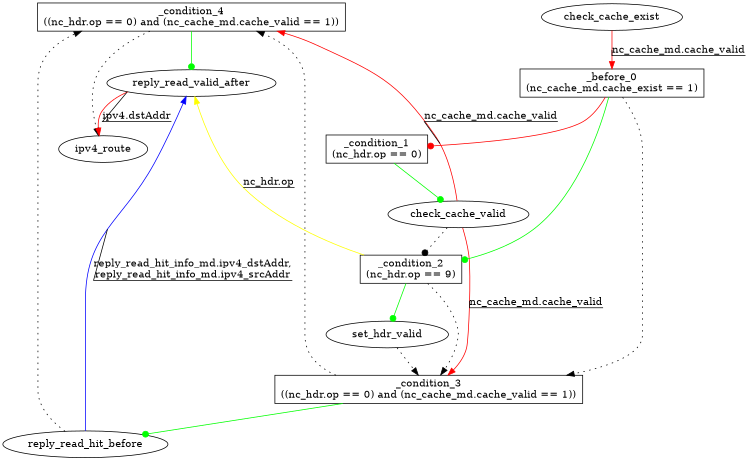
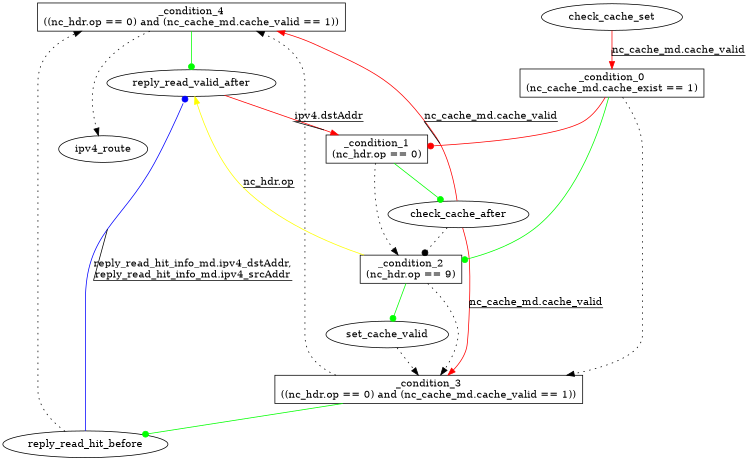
node "check_cache_exist": label "check_cache_exist" -> "check_cache_set"
node "_before_0 (nc_cache_md.cache_exist == 1)": label "_before_0 (nc_cache_md.cache_exist == 1)" -> "_condition_0 (nc_cache_md.cache_exist == 1)"
edge "reply_read_valid_after" -> "ipv4_route": now "reply_read_valid_after" -> "_condition_1 (nc_hdr.op == 0)"
edge "_condition_1 (nc_hdr.op == 0)" -> "_condition_2 (nc_hdr.op == 9)": added
node "check_cache_valid": label "check_cache_valid" -> "check_cache_after"
edge "reply_read_hit_before" -> "reply_read_valid_after": arrowhead normal -> dot
node "set_hdr_valid": label "set_hdr_valid" -> "set_cache_valid"
